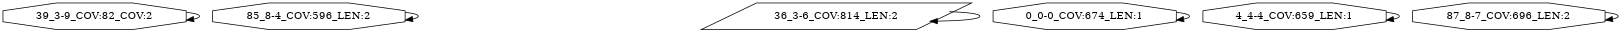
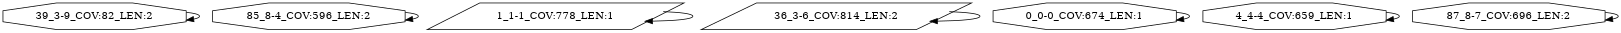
node "39_3-9_COV:82_COV:2": label "39_3-9_COV:82_COV:2" -> "39_3-9_COV:82_LEN:2"
node "1_1-1_COV:778_LEN:1": added
